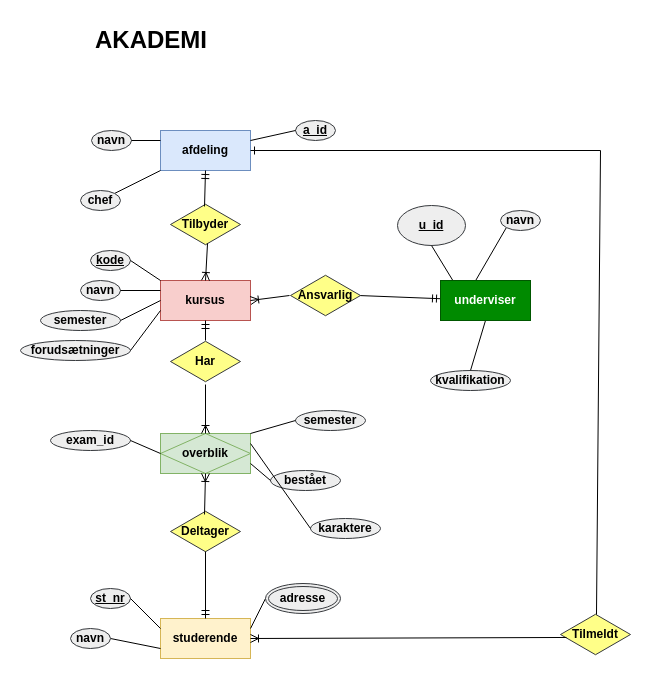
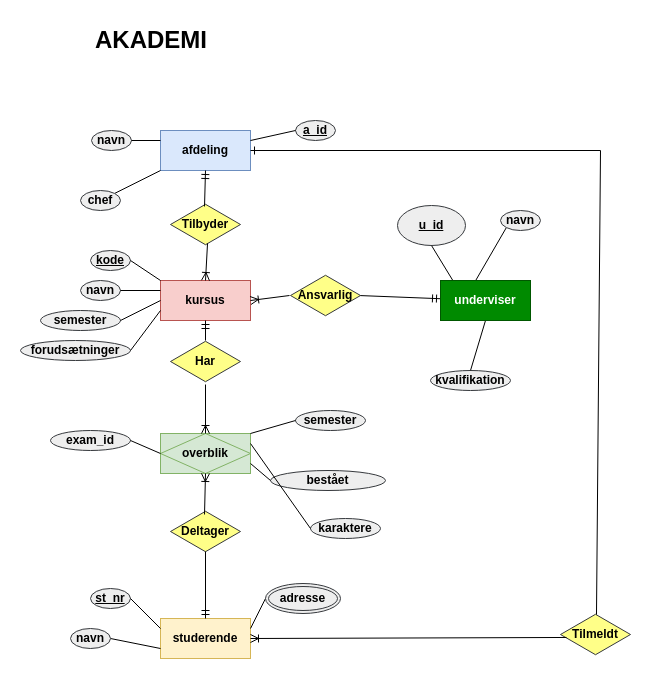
node "bestået": size 70x20 -> 115x20
